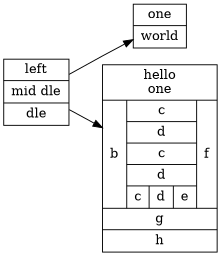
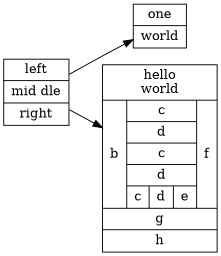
node "hello": text "one" -> "world"
node "left": text "dle" -> "right"
